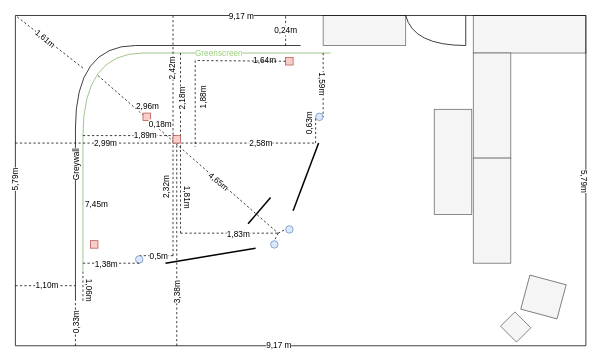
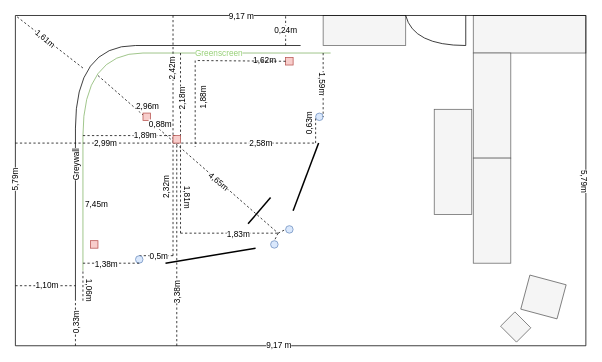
node "1,64m": label "1,64m" -> "1,62m"
node "0,18m": label "0,18m" -> "0,88m"
